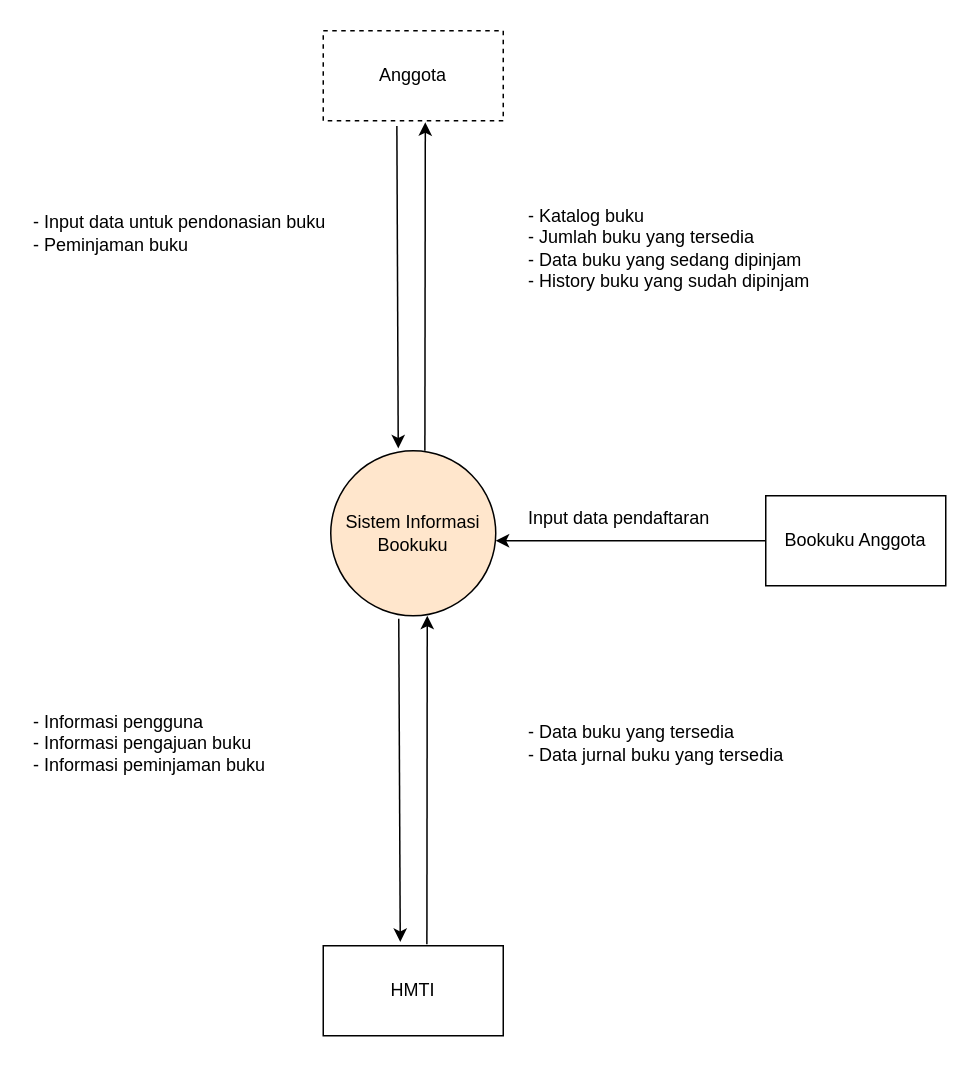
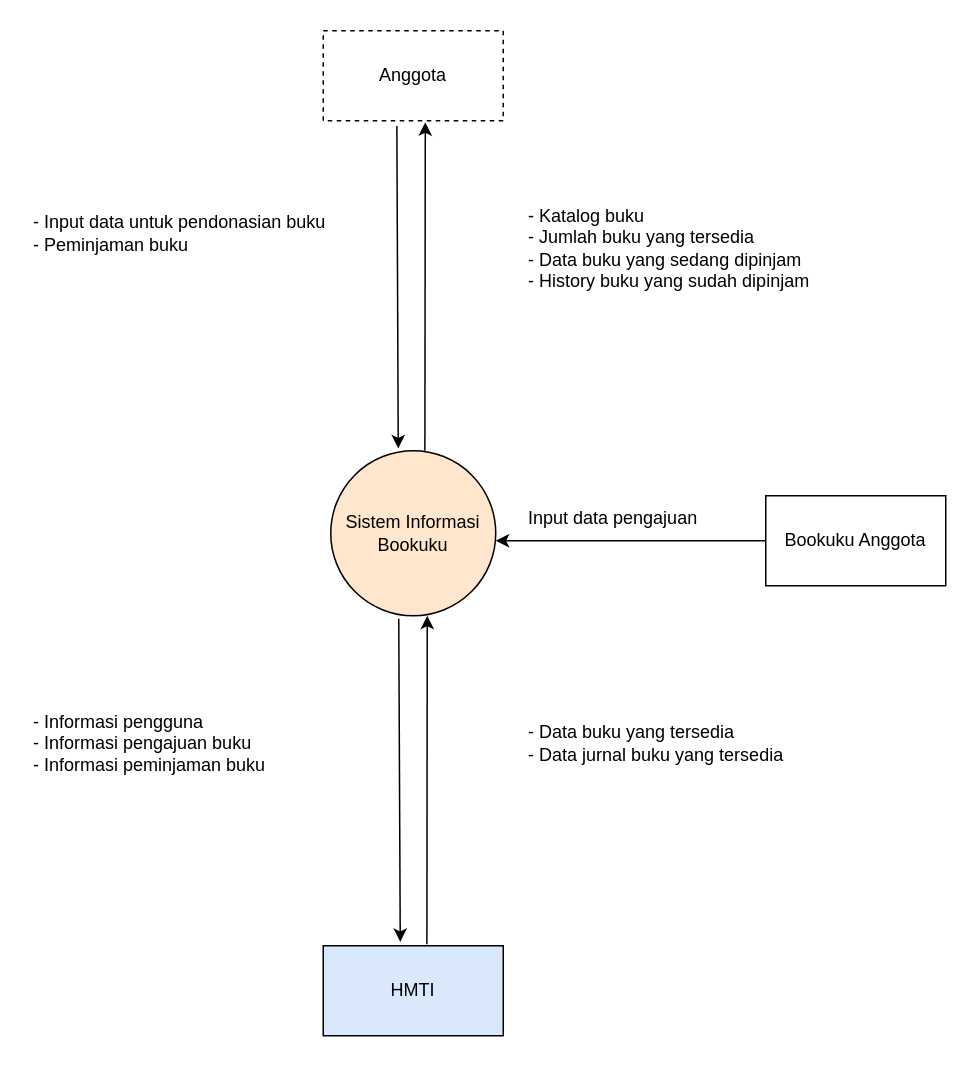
node "Input data pendaftaran": label "Input data pendaftaran" -> "Input data pengajuan"
node "HMTI": fillcolor #ffffff -> #dae8fc
